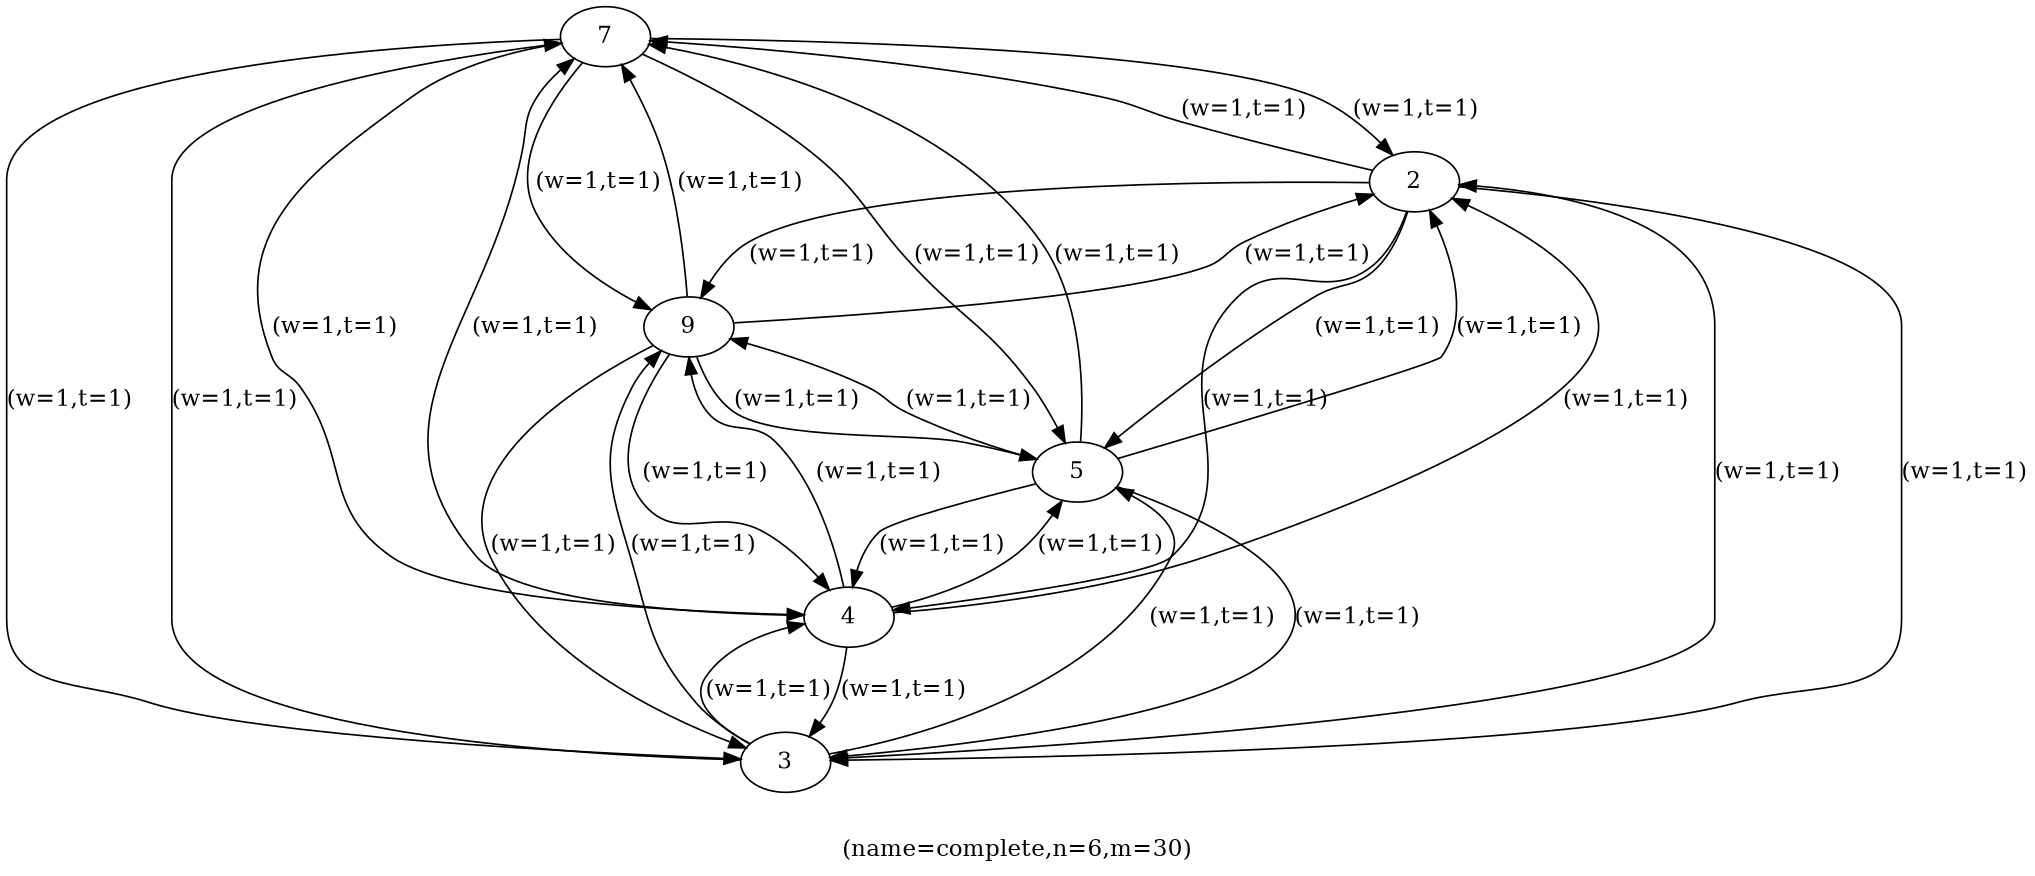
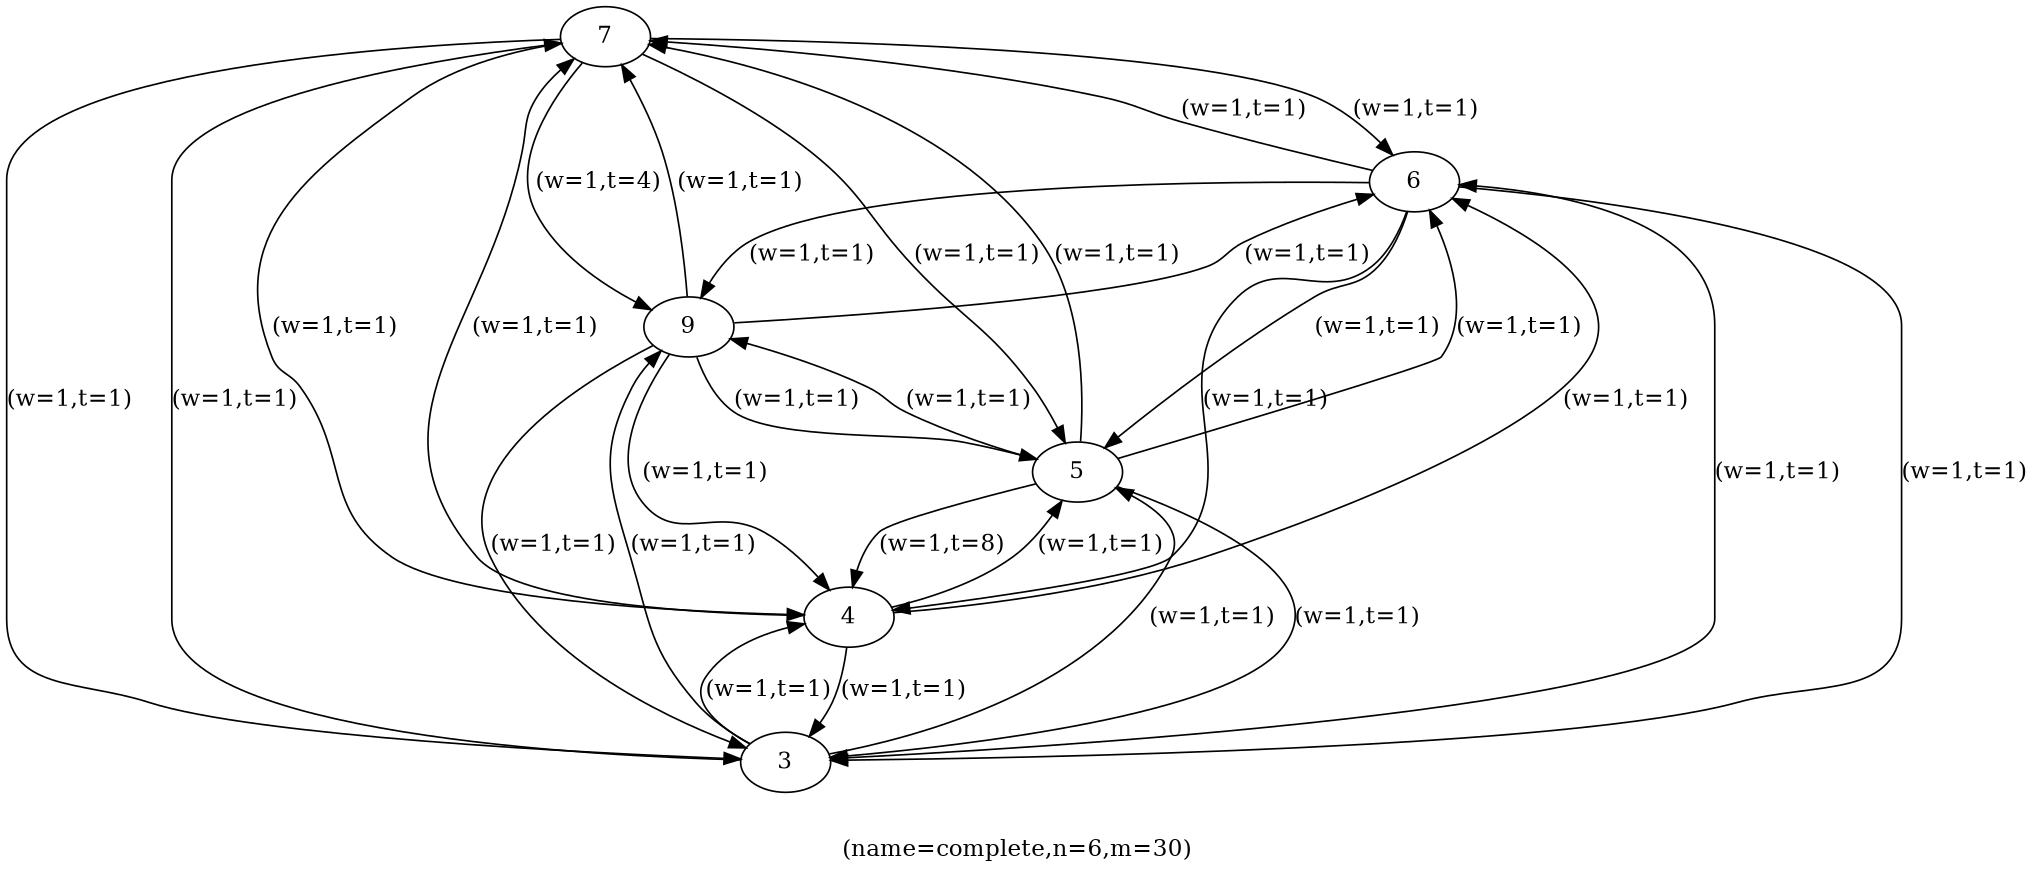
edge "7" -> "9": label "(w=1,t=1)" -> "(w=1,t=4)"
node "2": label "2" -> "6"
edge "4" -> "9": removed, label "(w=1,t=1)"
edge "5" -> "4": label "(w=1,t=1)" -> "(w=1,t=8)"
